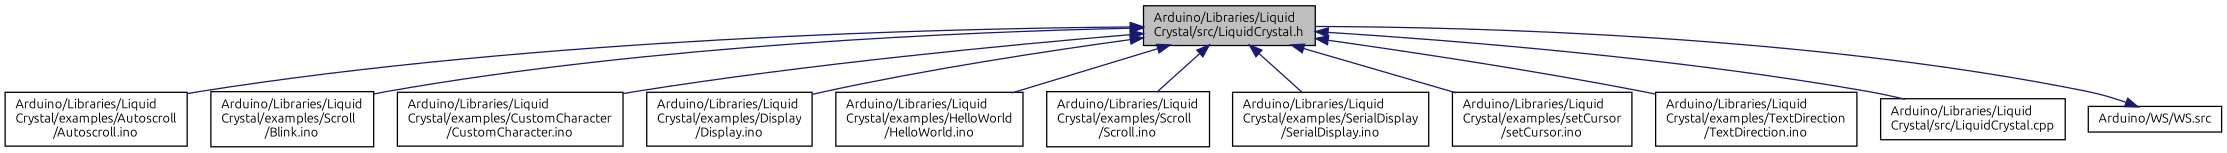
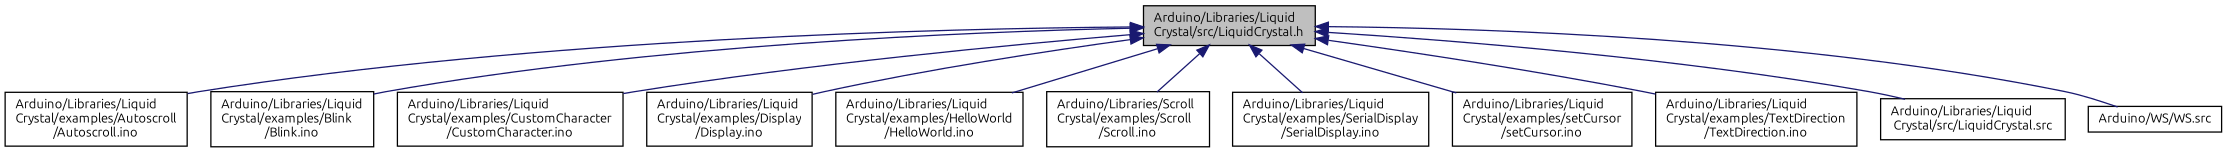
edge "Arduino/Libraries/Liquid Crystal/src/LiquidCrystal.h" -> "Arduino/WS/WS.src": reversed
node "Arduino/Libraries/Liquid Crystal/examples/Scroll /Blink.ino": label "Arduino/Libraries/Liquid Crystal/examples/Scroll /Blink.ino" -> "Arduino/Libraries/Liquid Crystal/examples/Blink /Blink.ino"
node "Arduino/Libraries/Liquid Crystal/examples/Scroll /Scroll.ino": label "Arduino/Libraries/Liquid Crystal/examples/Scroll /Scroll.ino" -> "Arduino/Libraries/Scroll Crystal/examples/Scroll /Scroll.ino"
node "Arduino/Libraries/Liquid Crystal/src/LiquidCrystal.cpp": label "Arduino/Libraries/Liquid Crystal/src/LiquidCrystal.cpp" -> "Arduino/Libraries/Liquid Crystal/src/LiquidCrystal.src"
